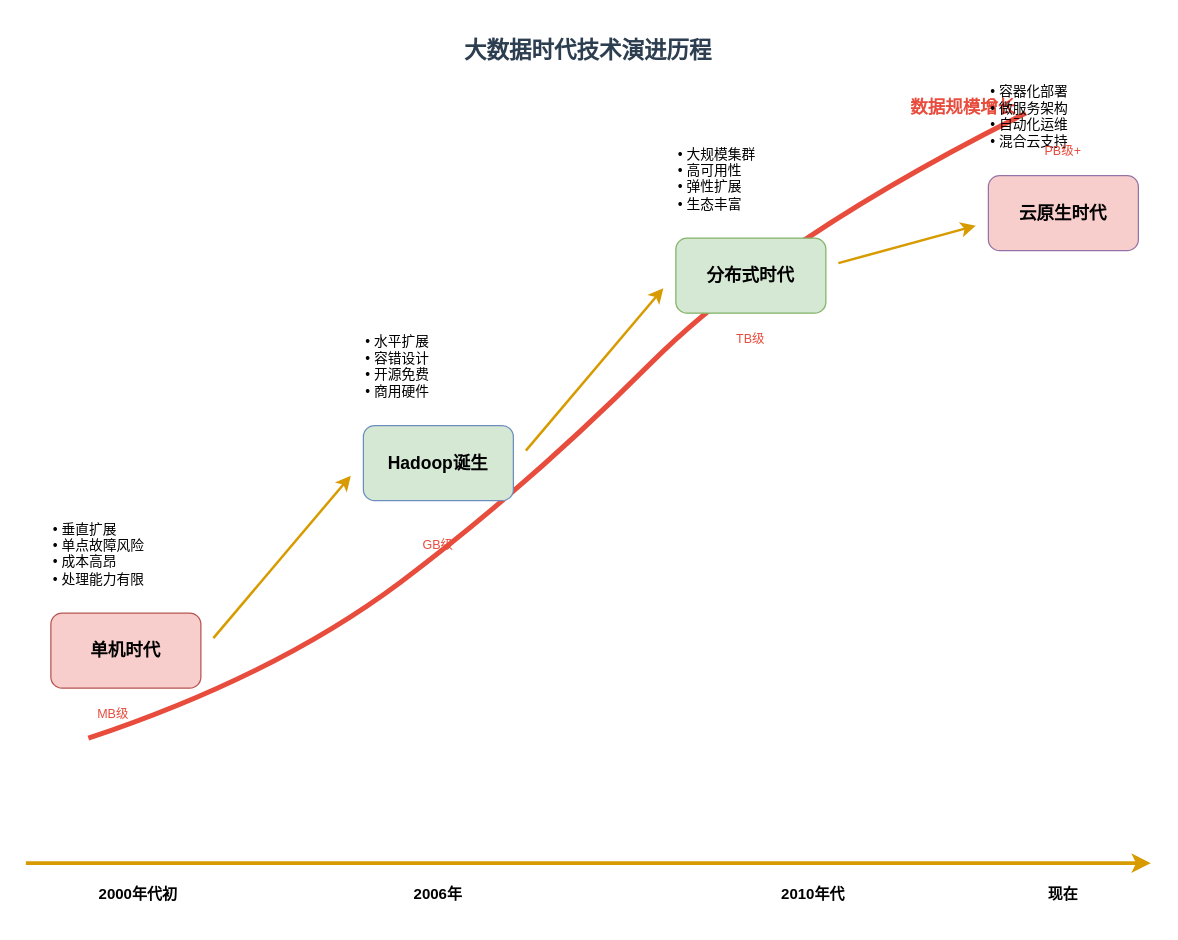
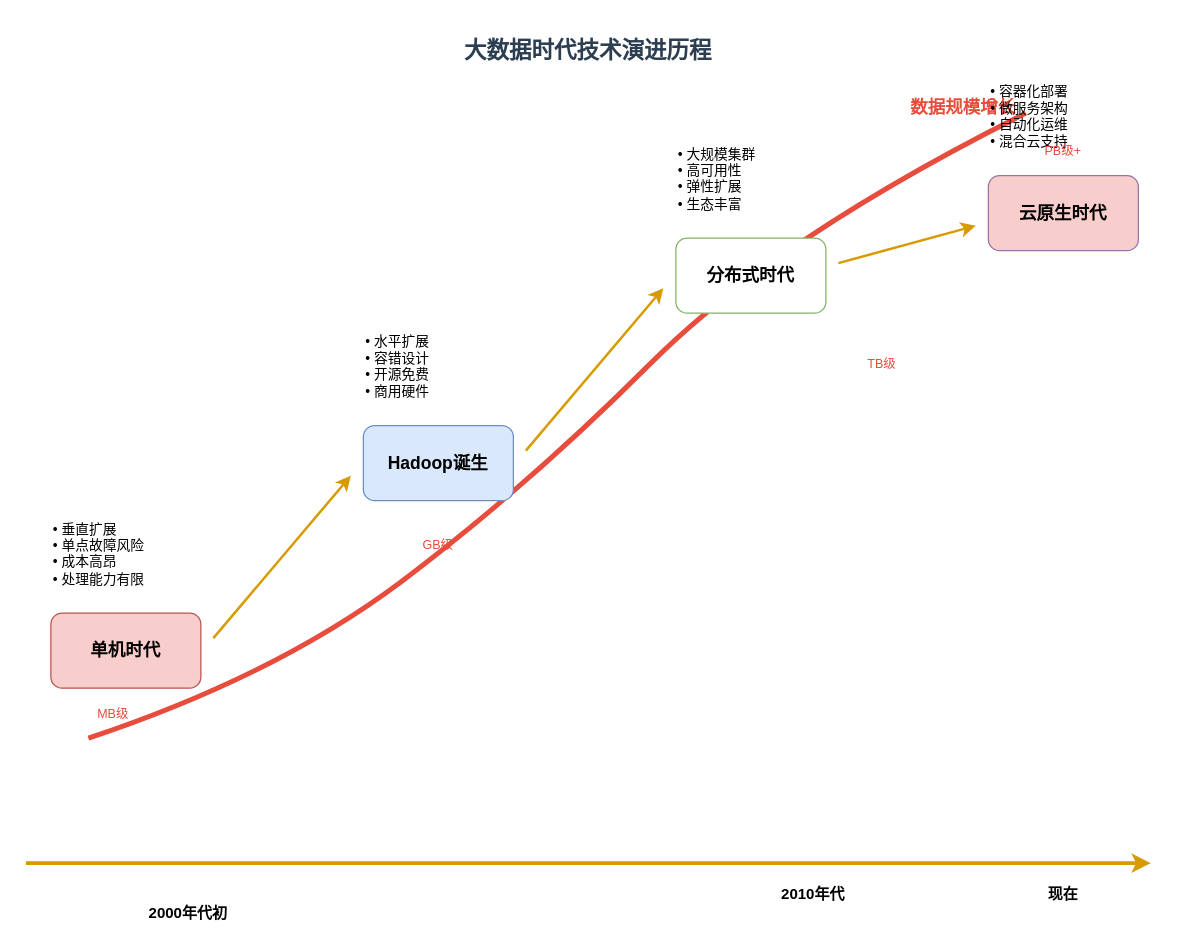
node "分布式时代": fillcolor #d5e8d4 -> #ffffff
node "TB级": moved (751, 338) -> (882, 363)
node "Hadoop诞生": fillcolor #d5e8d4 -> #dae8fc
node "2000年代初": moved (138, 894) -> (188, 913)
node "2006年": removed
